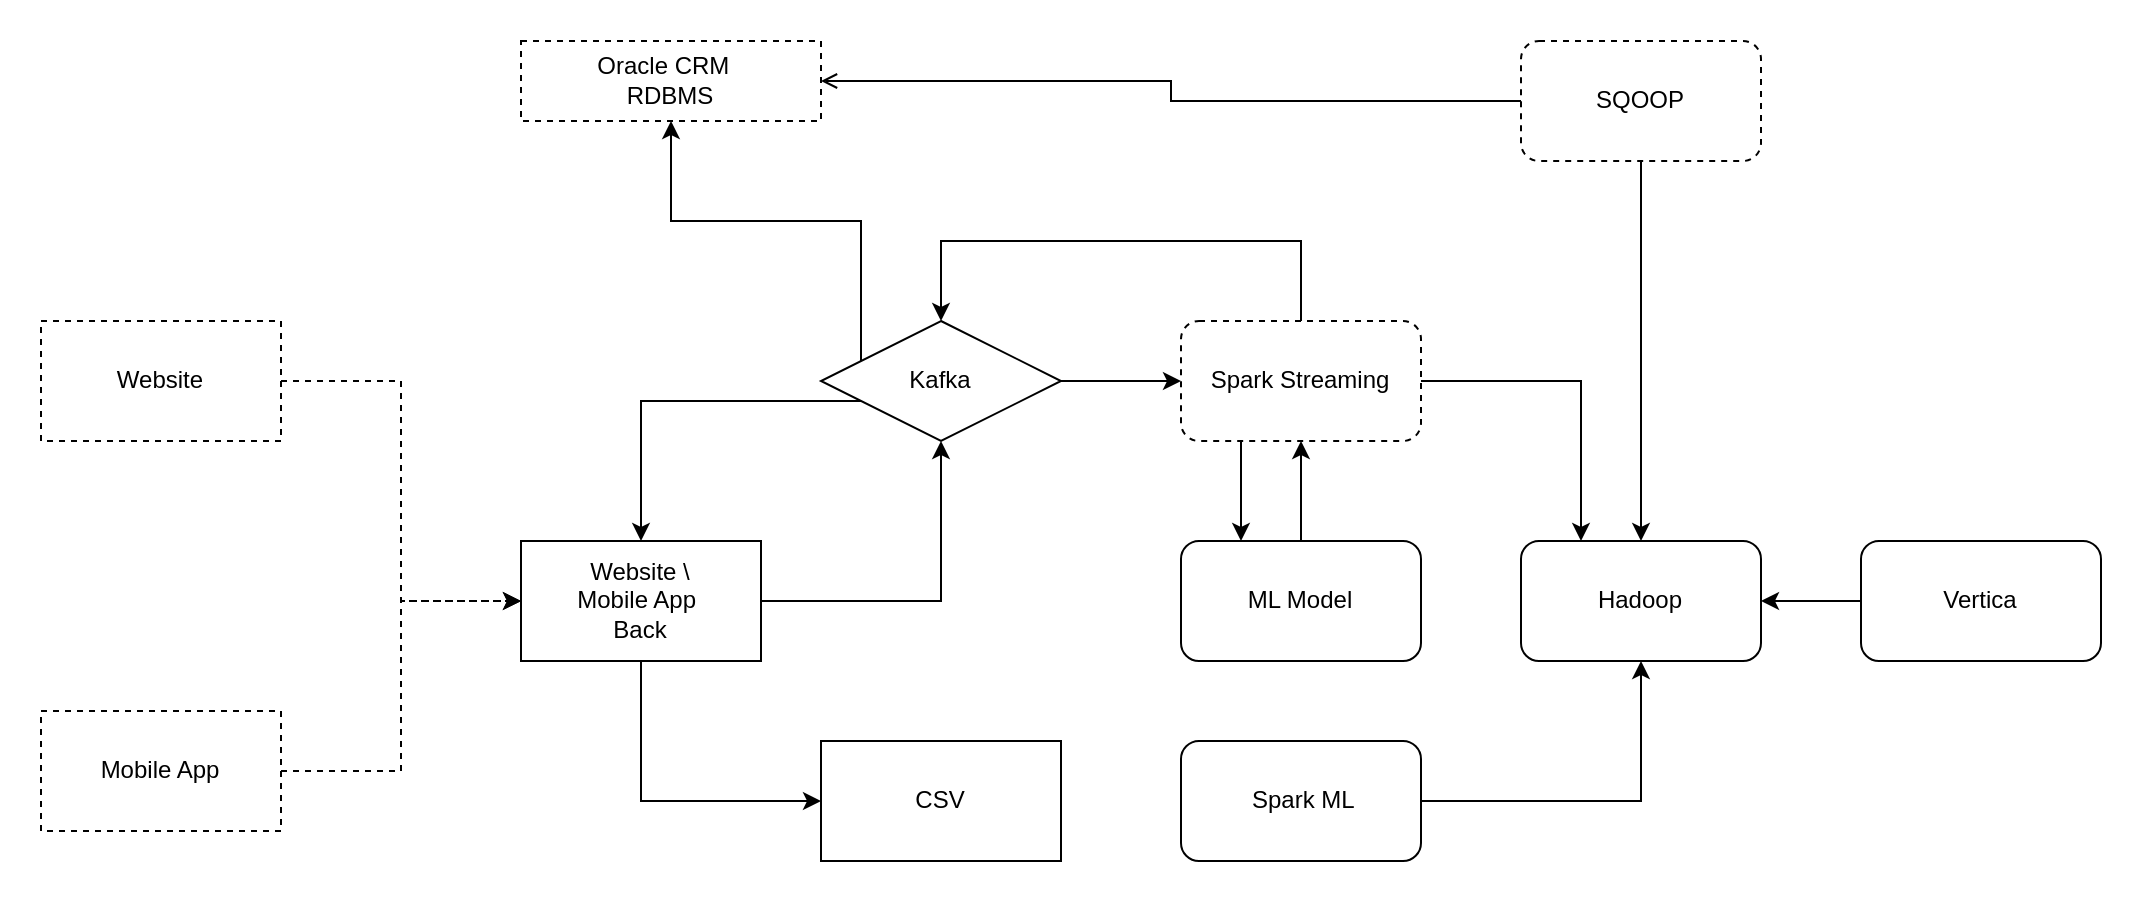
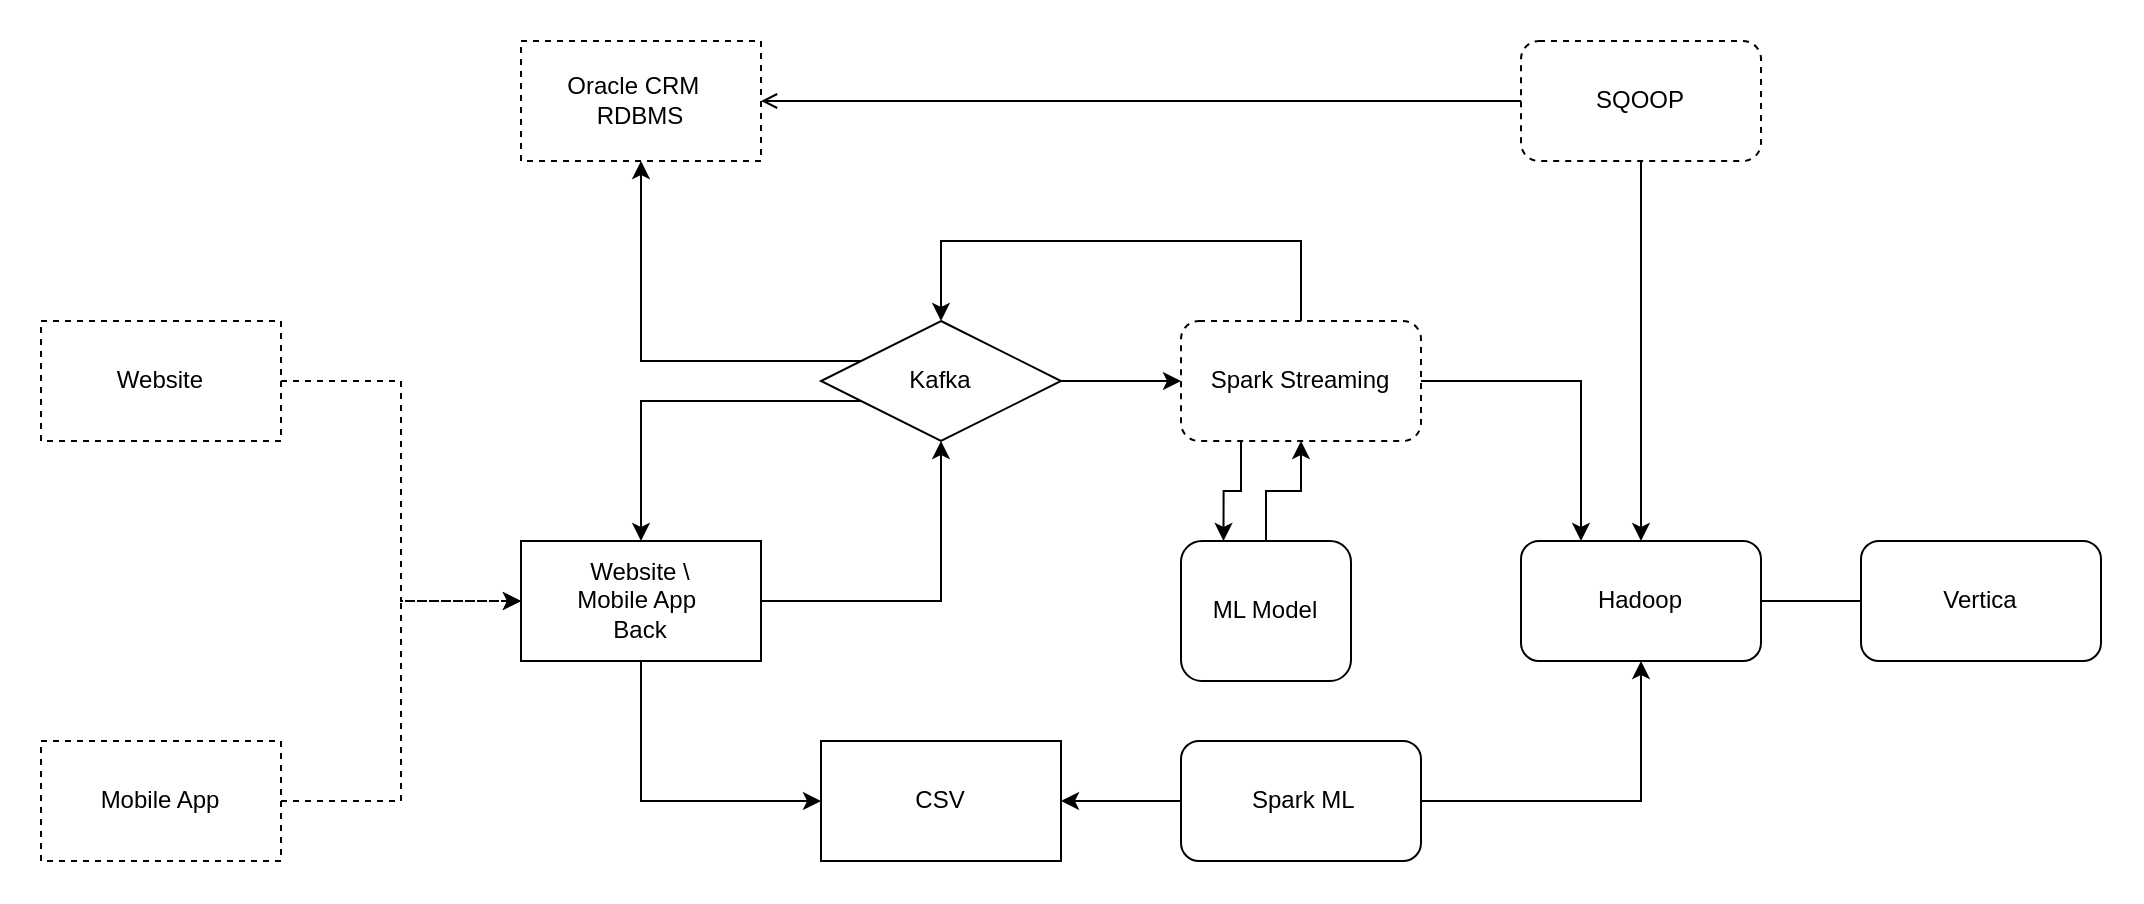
node "Oracle CRM RDBMS": size 300x80 -> 240x120
node "ML Model": size 240x120 -> 170x140
edge "Vertica" -> "Hadoop": arrowhead classic -> none
node "Mobile App": moved (161, 771) -> (161, 801)
edge "Spark ML" -> "CSV": added
